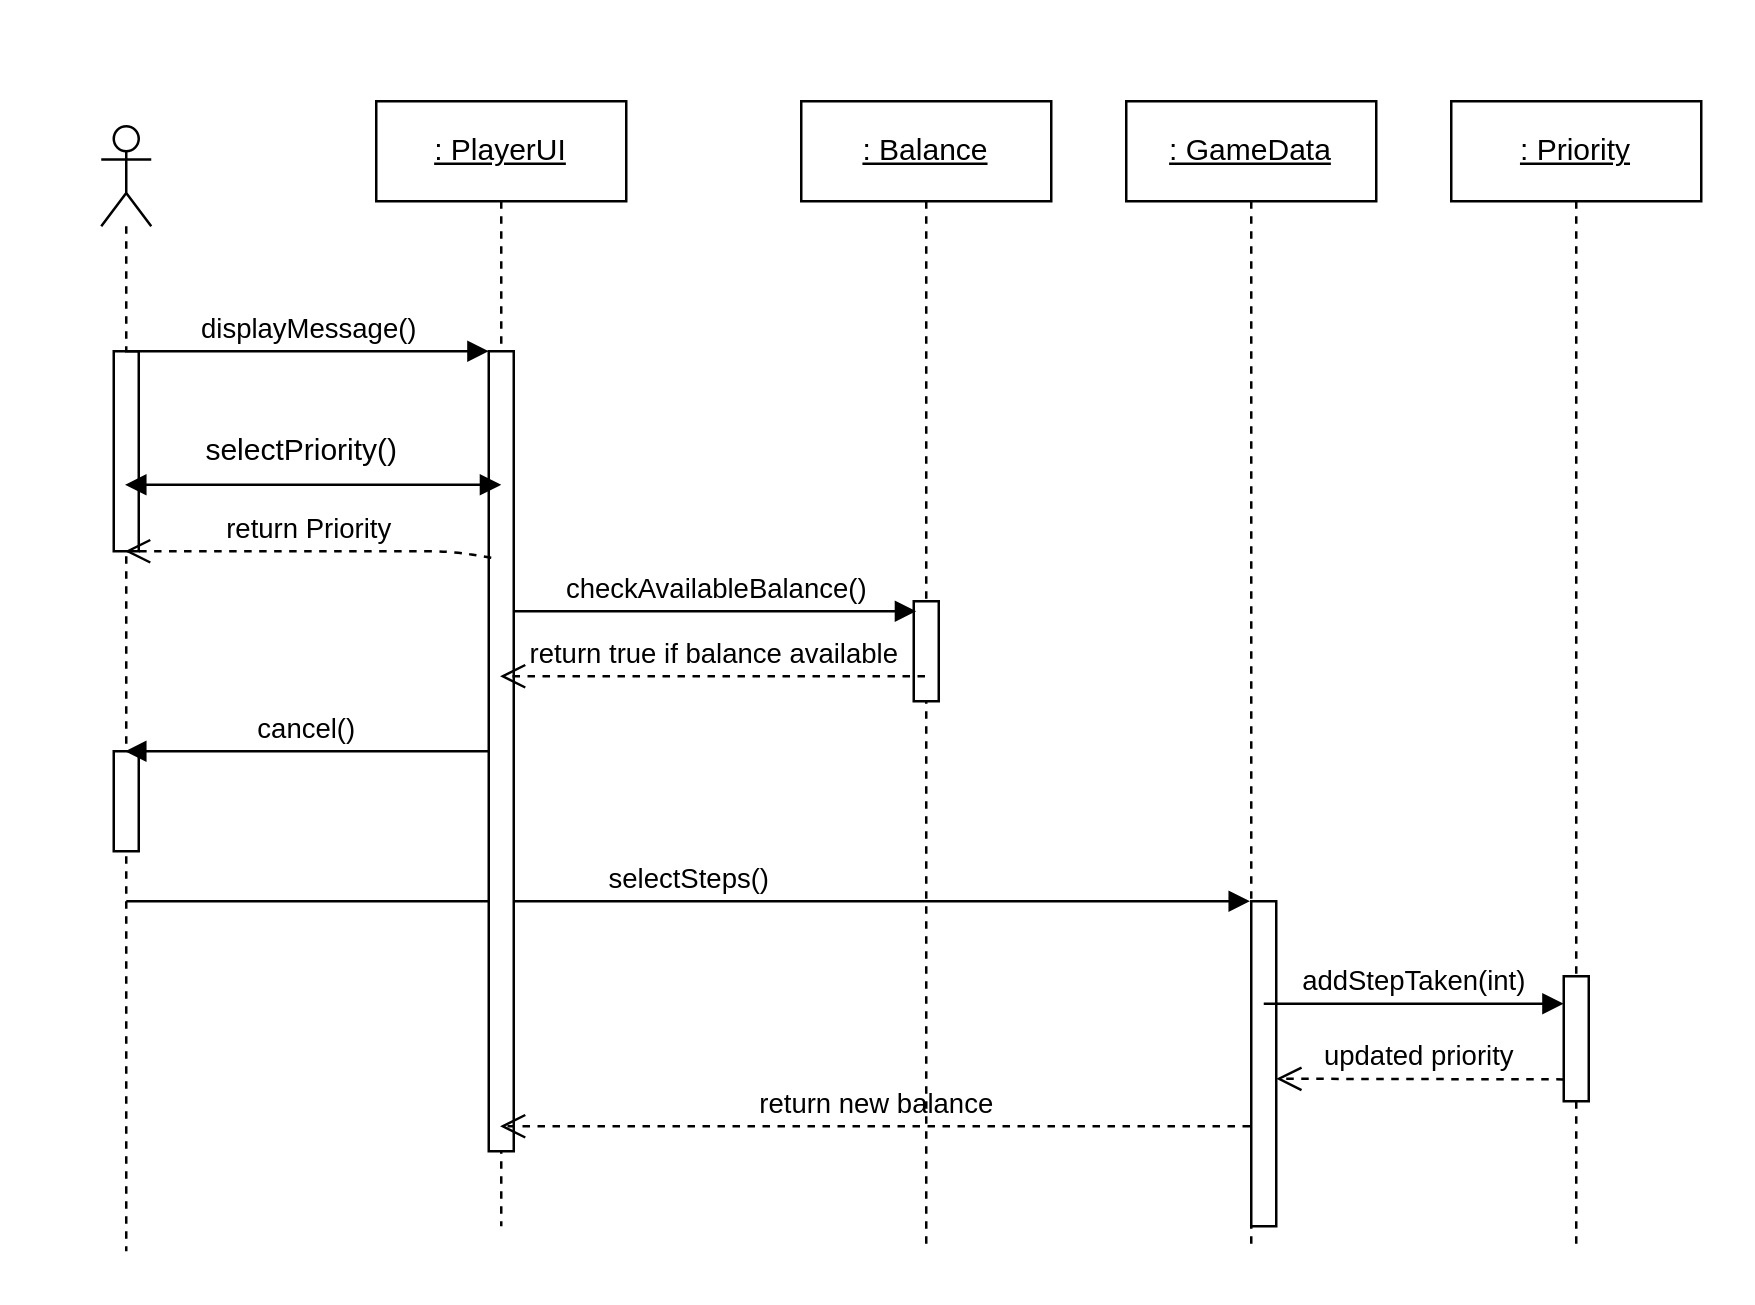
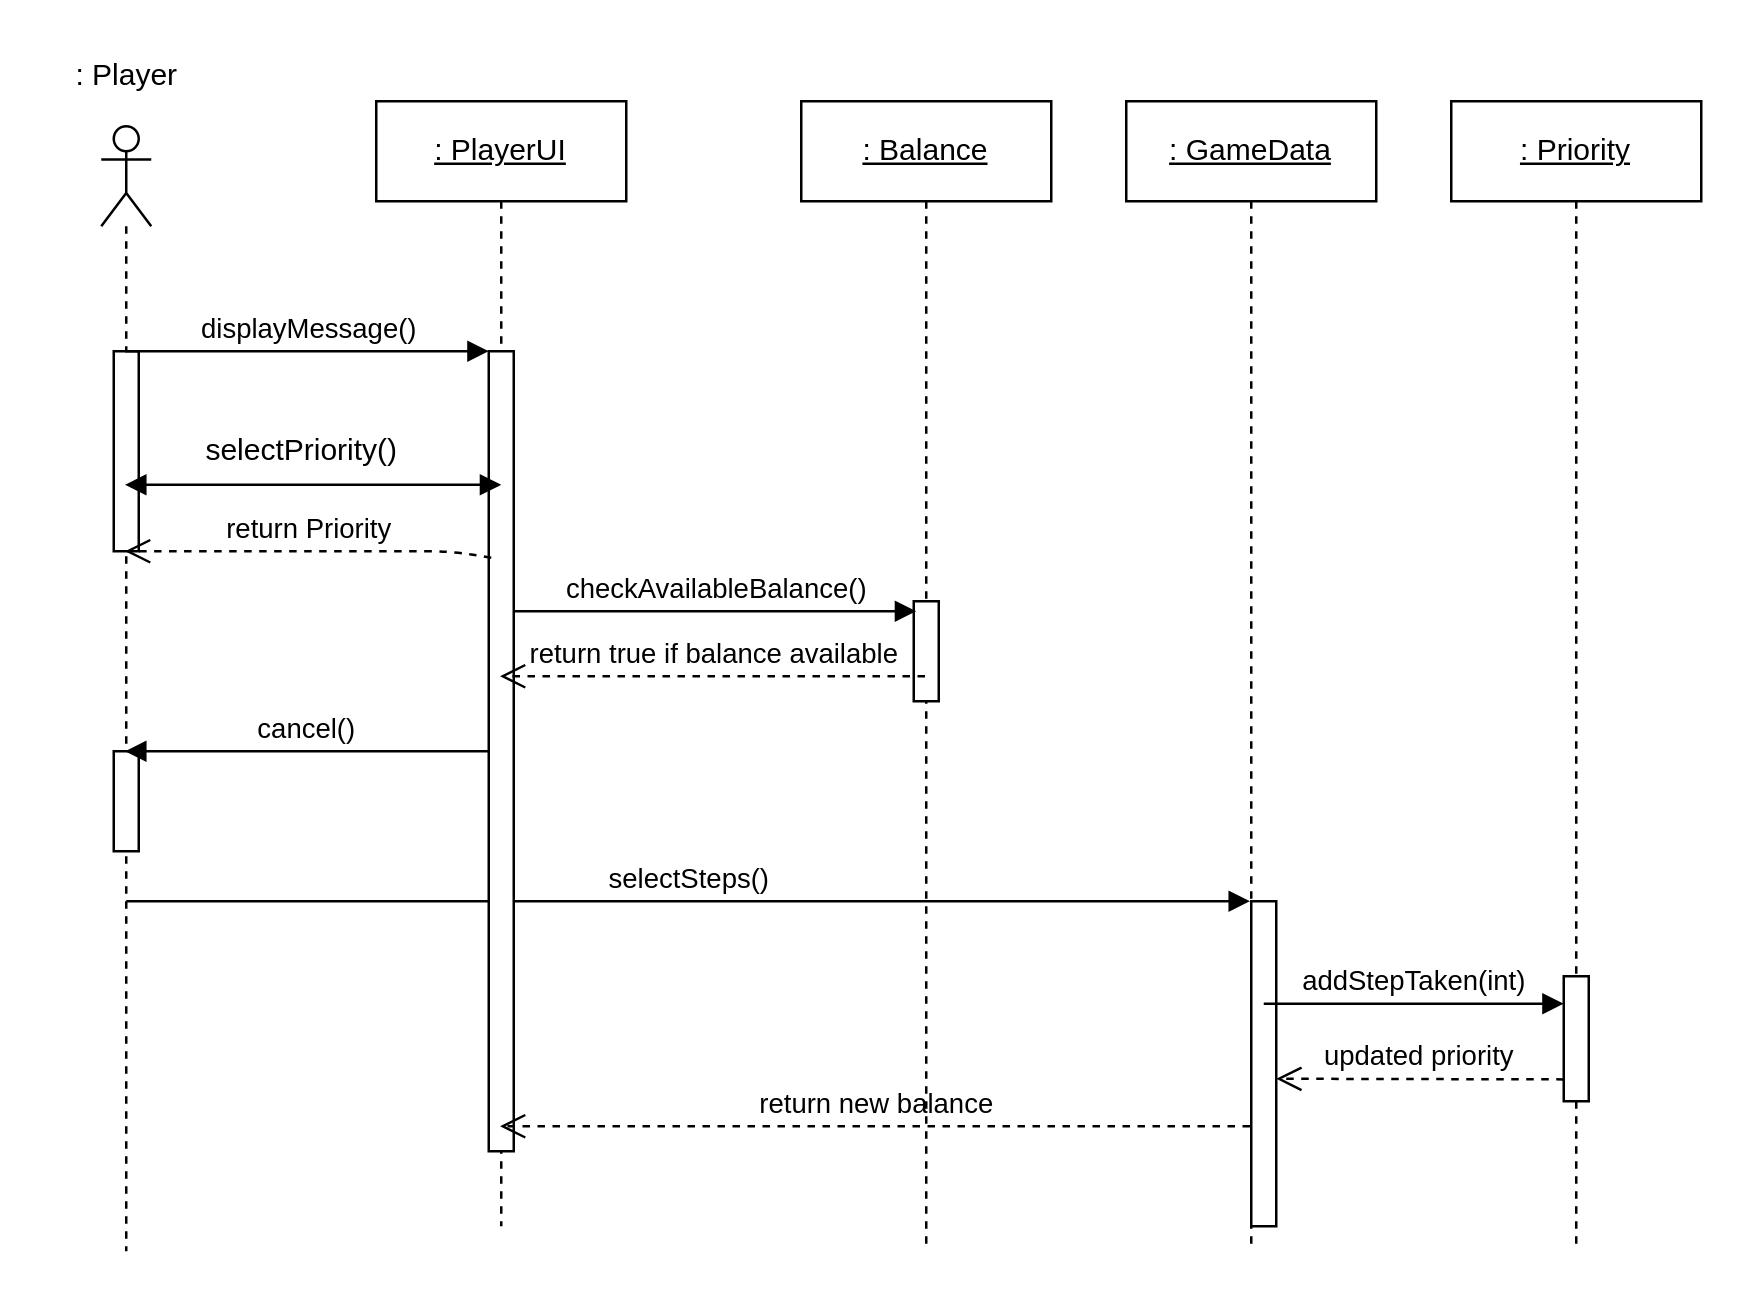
node ": Player": added
